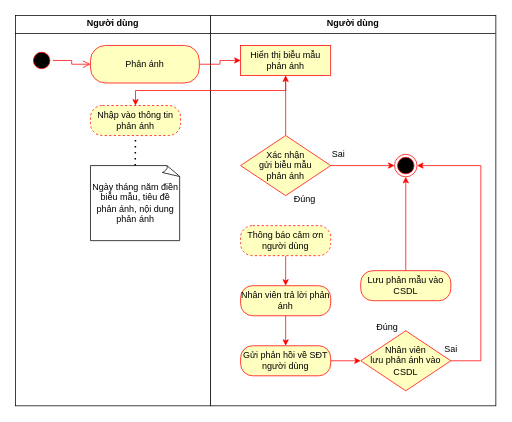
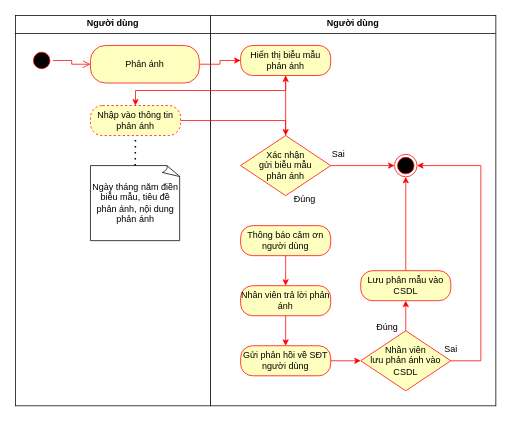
node "Hiển thị biễu mẫu phản ánh": shape rectangle -> rounded rectangle
edge "Nhập vào thông tin phản ánh" -> "Xác nhận gửi biễu mẫu phản ánh": added
node "Thông báo cảm ơn người dùng": style dashed -> solid
edge "Nhân viên lưu phản ánh vào CSDL" -> "Lưu phản mẫu vào CSDL": added
